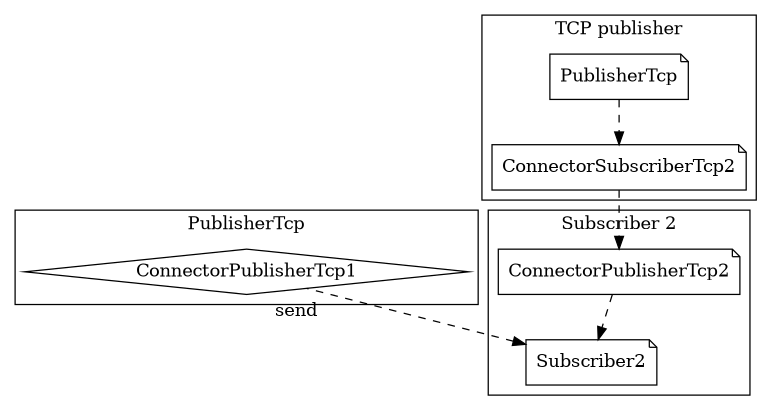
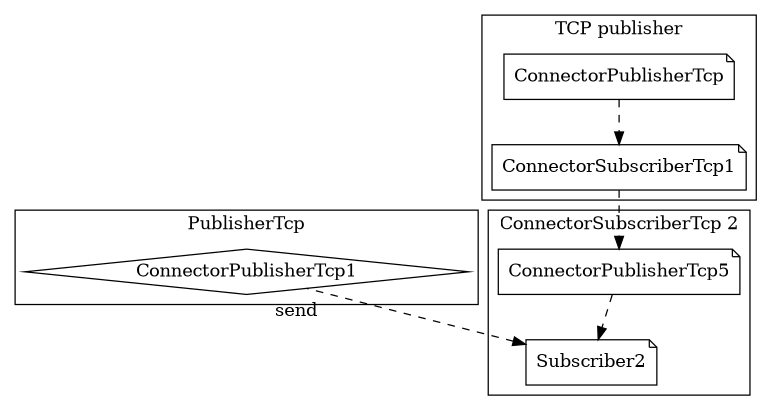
node "PublisherTcp": label "PublisherTcp" -> "ConnectorPublisherTcp"
node "ConnectorSubscriberTcp2": label "ConnectorSubscriberTcp2" -> "ConnectorSubscriberTcp1"
cluster "Subscriber 2": label "Subscriber 2" -> "ConnectorSubscriberTcp 2"
node "ConnectorPublisherTcp2": label "ConnectorPublisherTcp2" -> "ConnectorPublisherTcp5"
